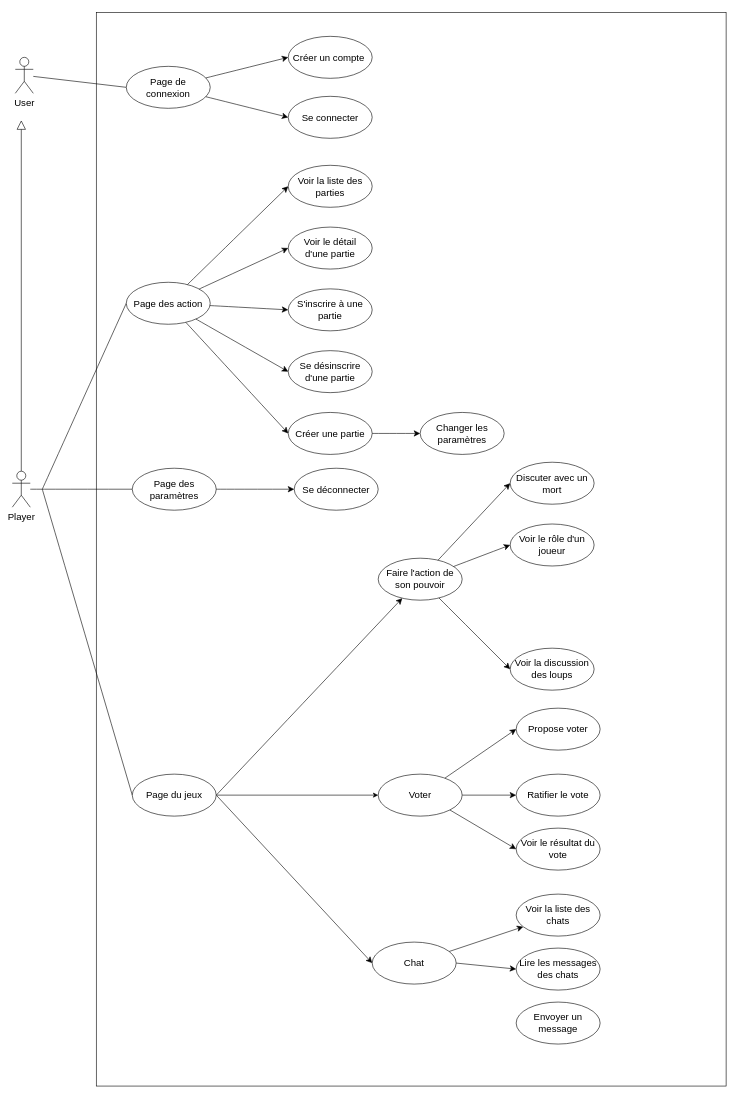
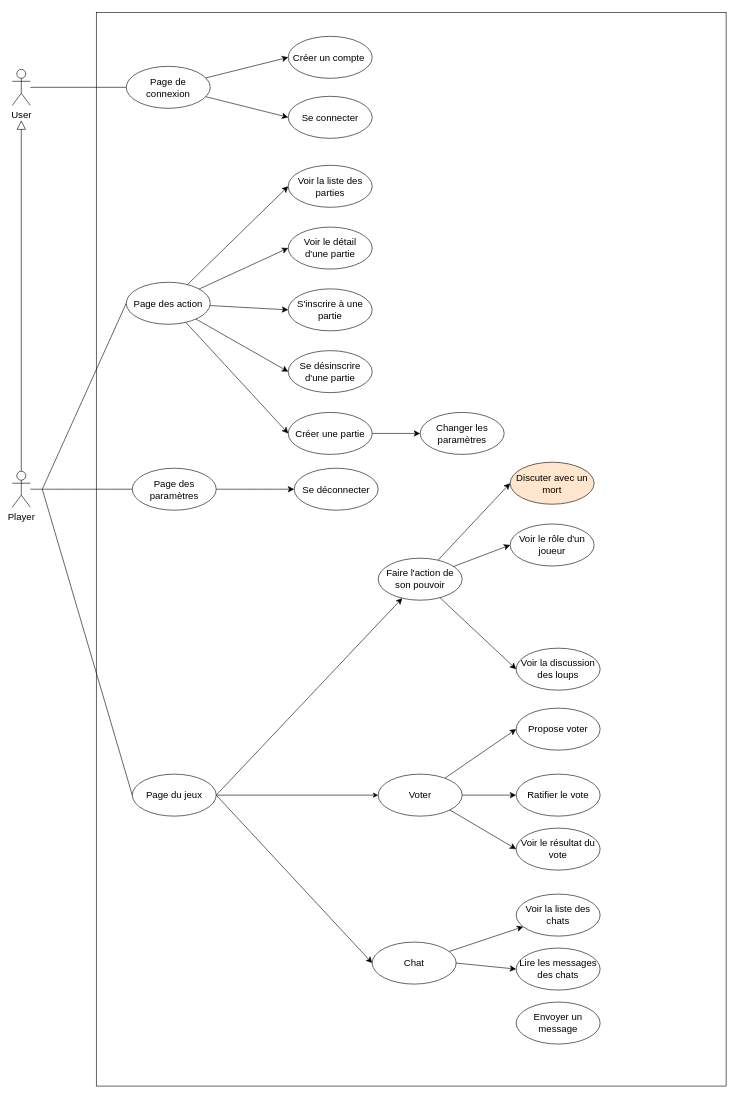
node "User": moved (24, 75) -> (21, 87)
node "Discuter avec un mort": fillcolor #ffffff -> #ffe6cc
node "Voir la discussion des loups": moved (552, 669) -> (558, 669)
